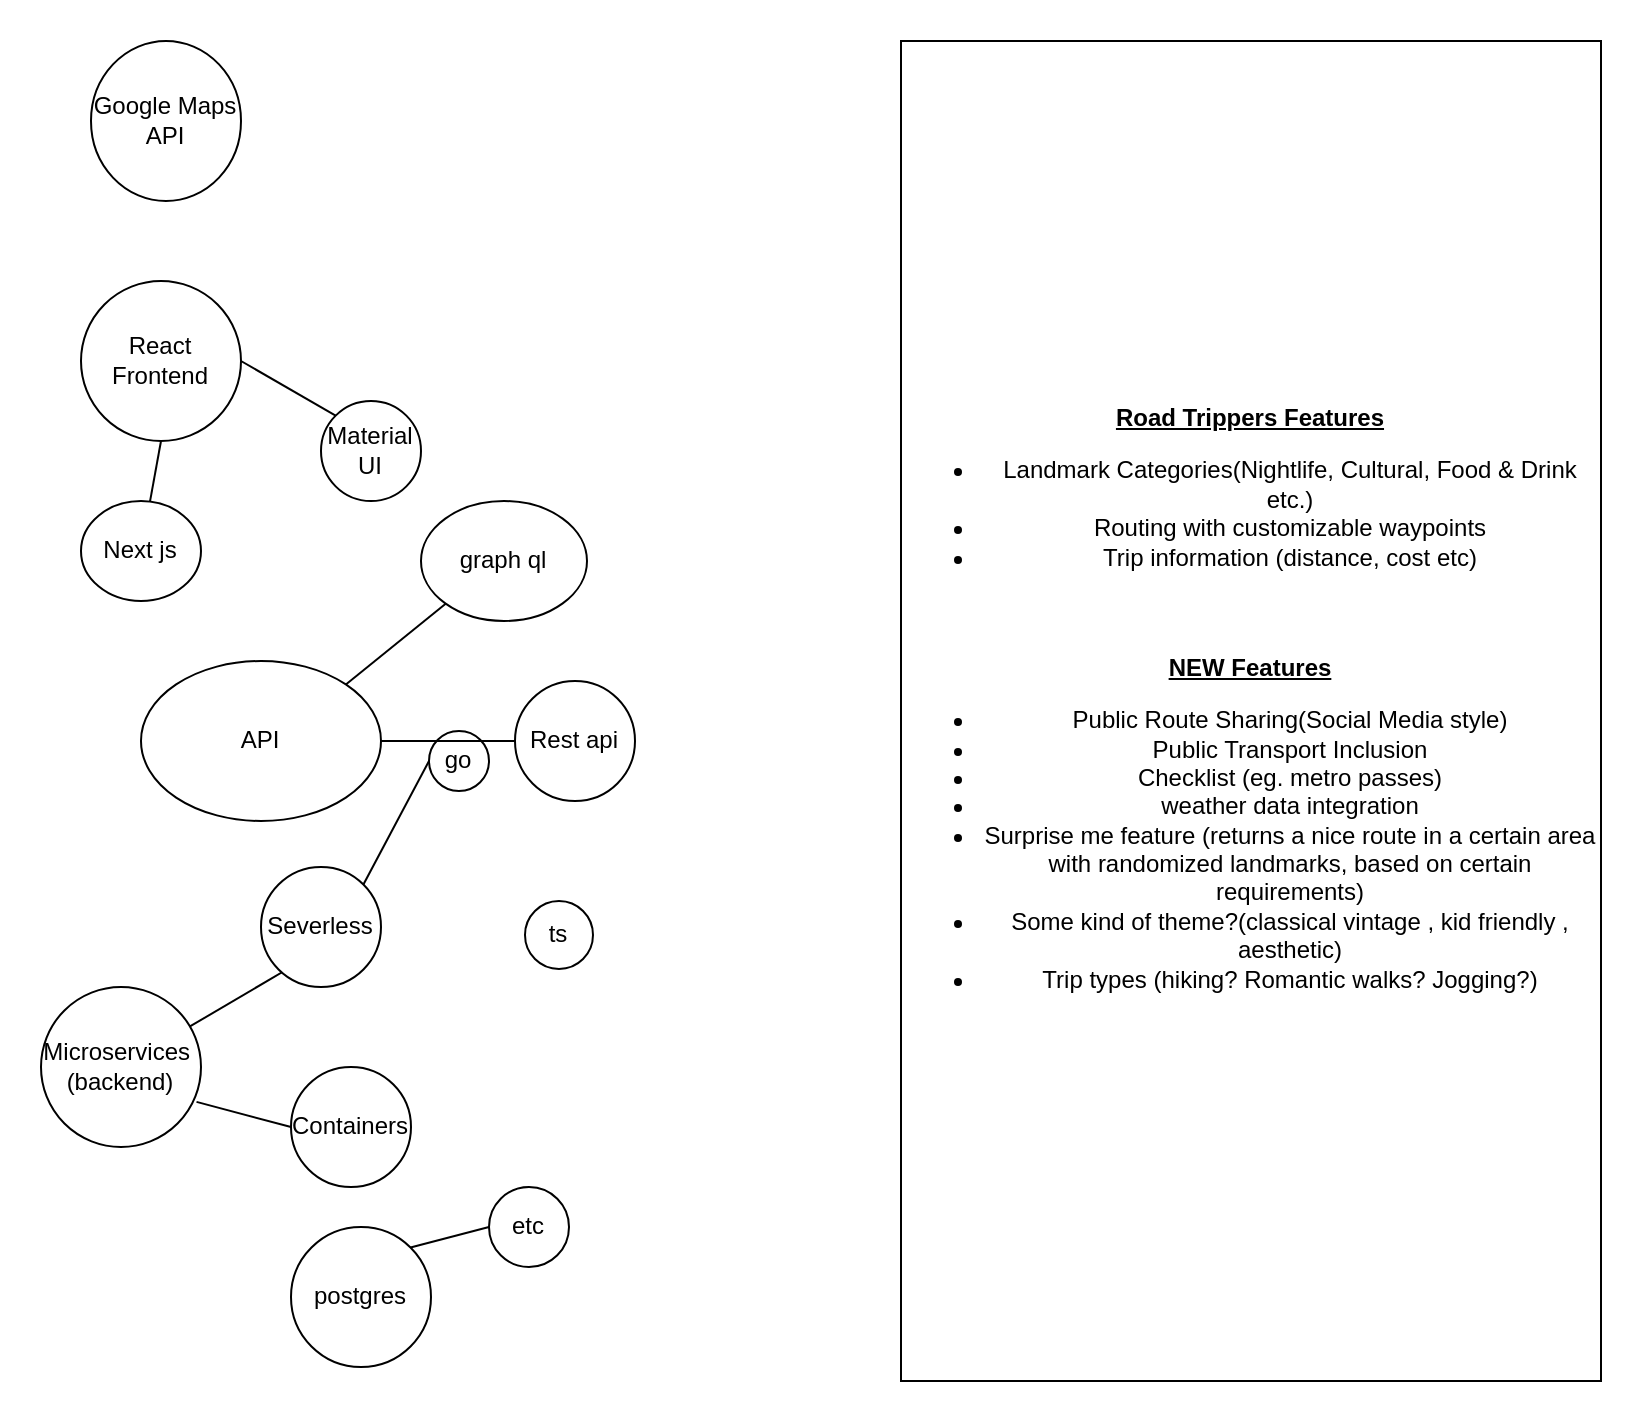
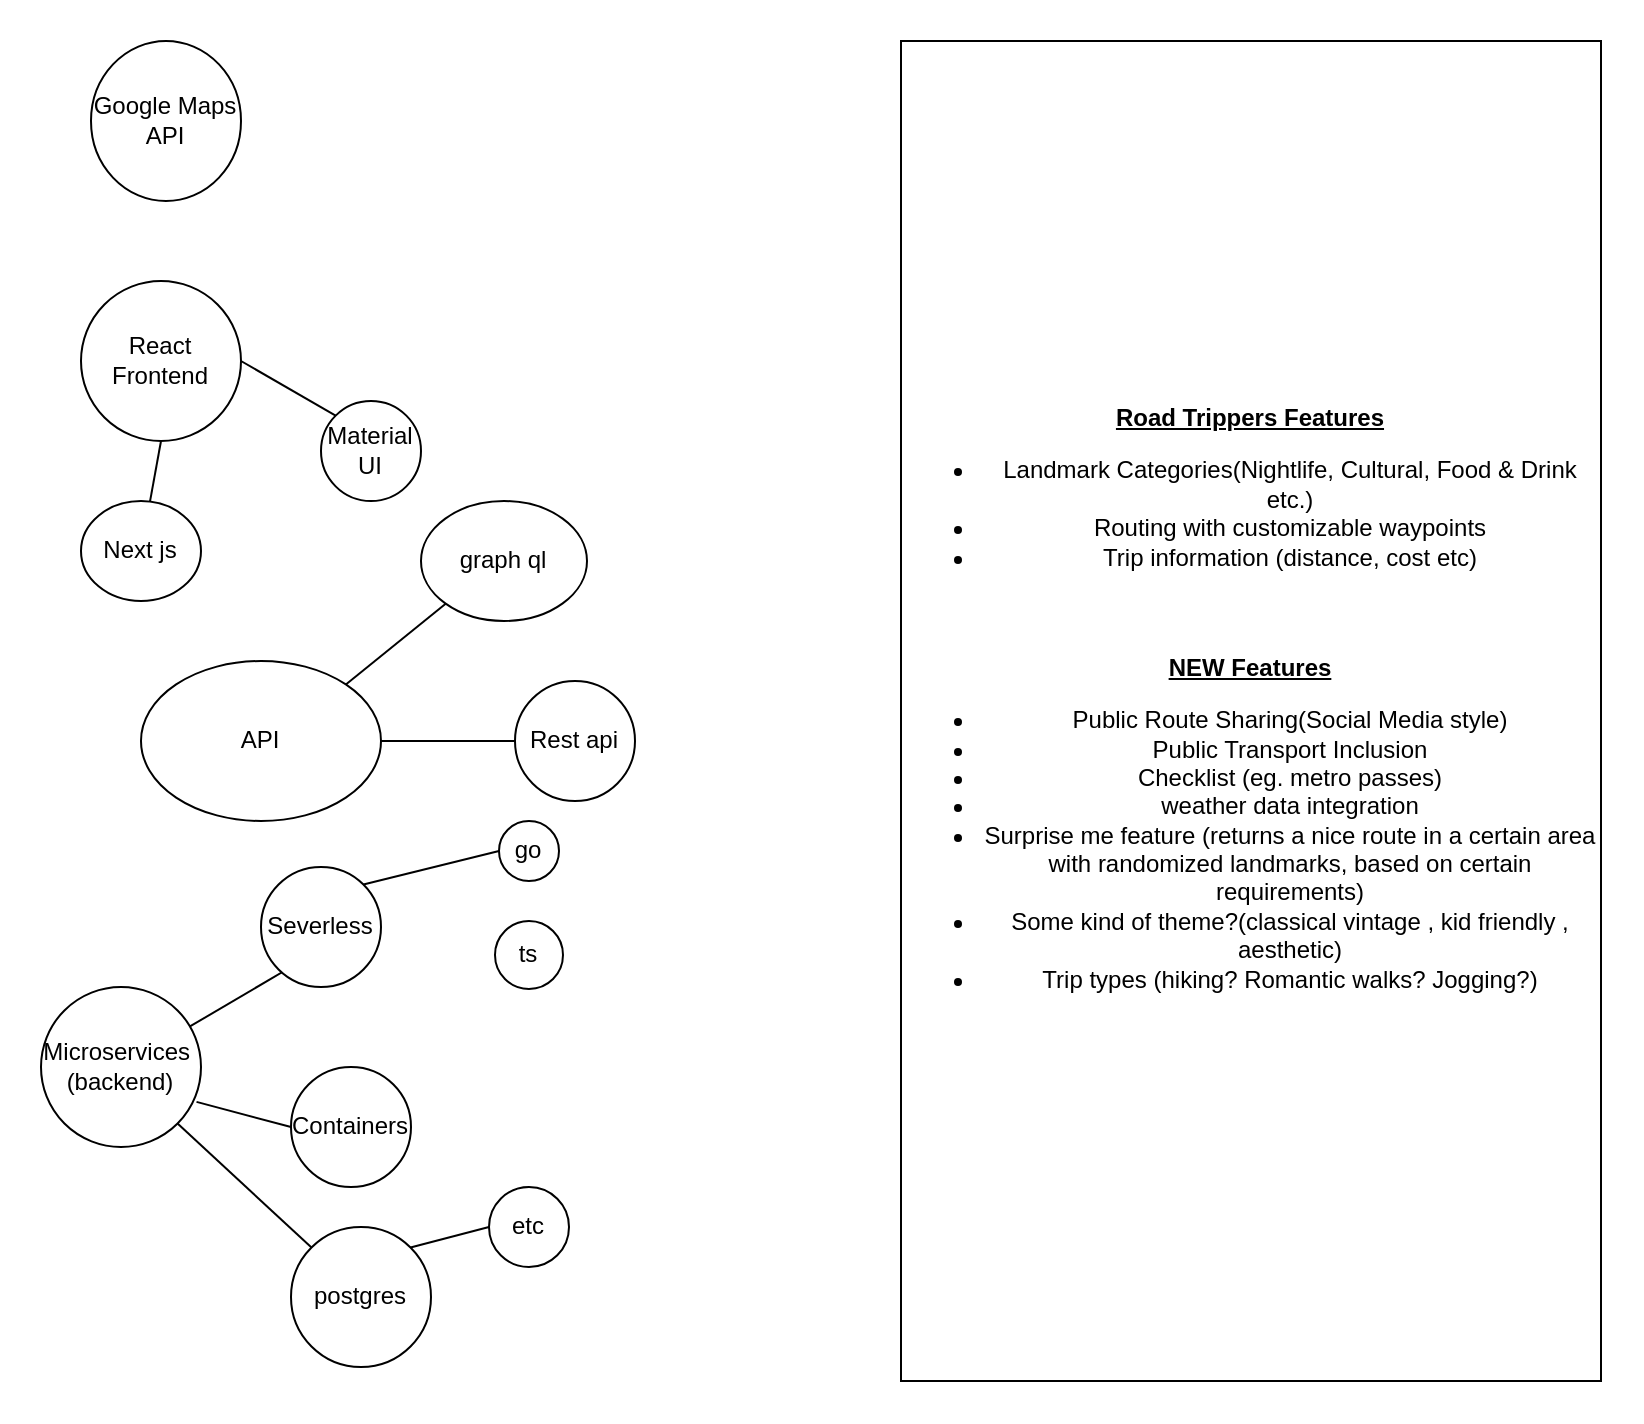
node "go": moved (459, 761) -> (529, 851)
node "ts": moved (559, 935) -> (529, 955)
edge "Microservices (backend)" -- "postgres": added
